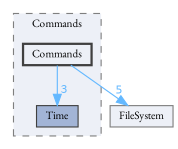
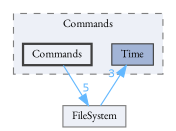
edge "Commands" -> "Time": now "FileSystem" -> "Time"
